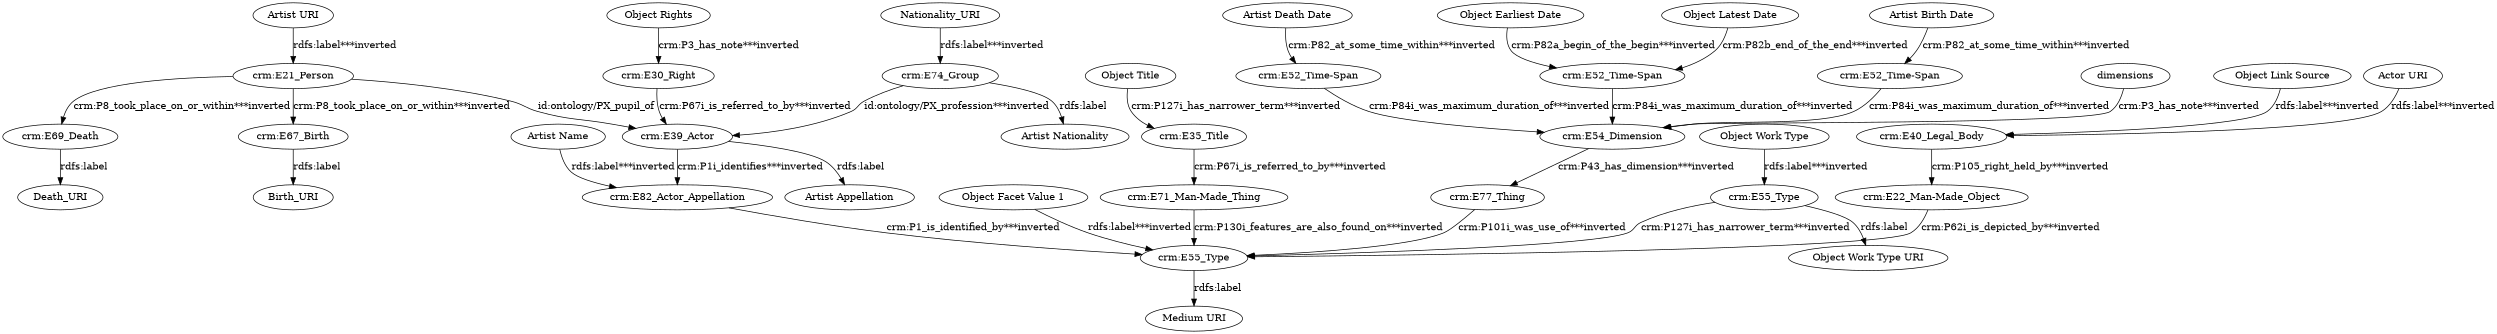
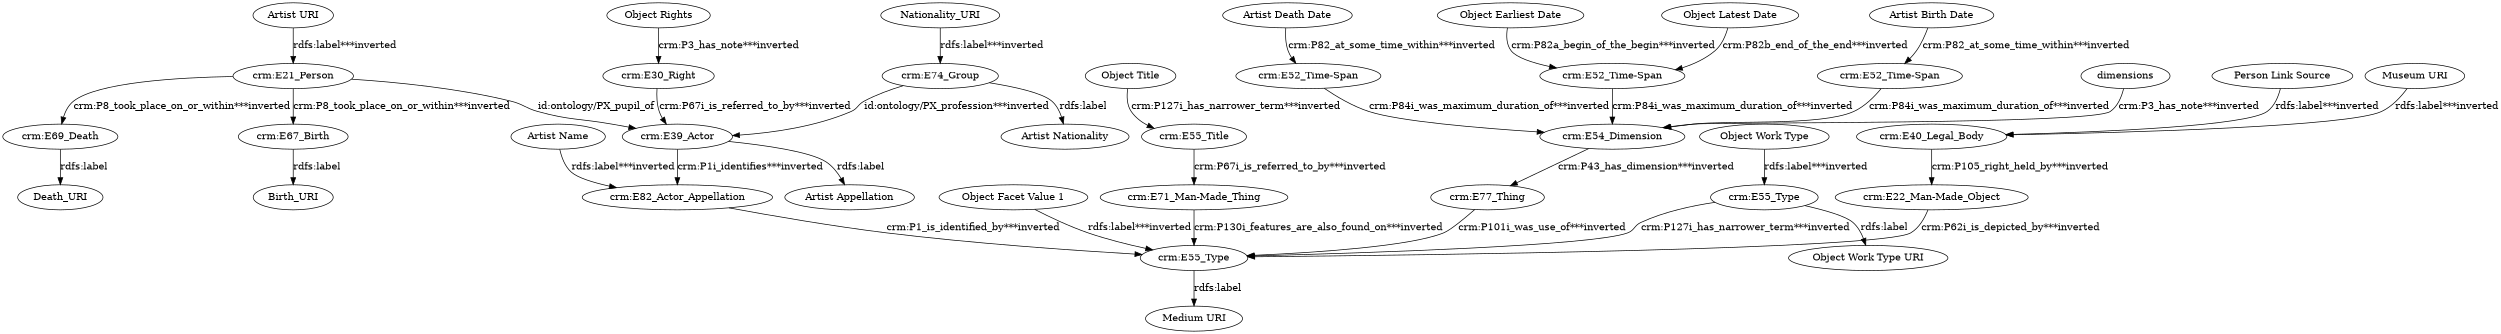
node "Object Link Source": label "Object Link Source" -> "Person Link Source"
node "Actor URI": label "Actor URI" -> "Museum URI"
node "crm:E35_Title": label "crm:E35_Title" -> "crm:E55_Title"
